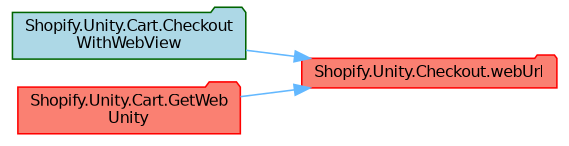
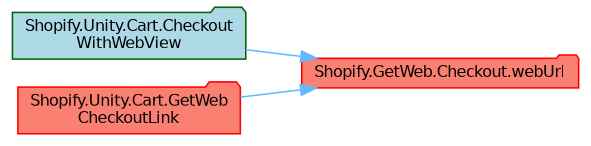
node "Shopify.Unity.Checkout.webUrl": label "Shopify.Unity.Checkout.webUrl" -> "Shopify.GetWeb.Checkout.webUrl"
node "Shopify.Unity.Cart.GetWeb Unity": label "Shopify.Unity.Cart.GetWeb Unity" -> "Shopify.Unity.Cart.GetWeb CheckoutLink"
